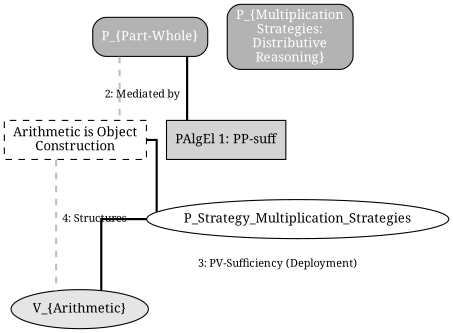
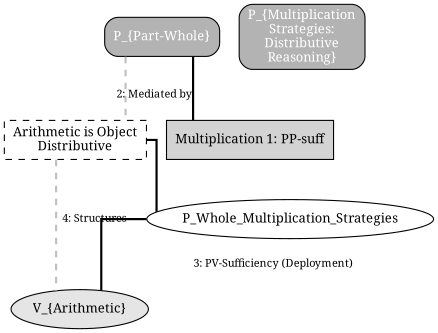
node "Arithmetic is Object Construction": label "Arithmetic is Object Construction" -> "Arithmetic is Object Distributive"
node "PAlgEl 1: PP-suff": label "PAlgEl 1: PP-suff" -> "Multiplication 1: PP-suff"
node "P_Strategy_Multiplication_Strategies": label "P_Strategy_Multiplication_Strategies" -> "P_Whole_Multiplication_Strategies"
